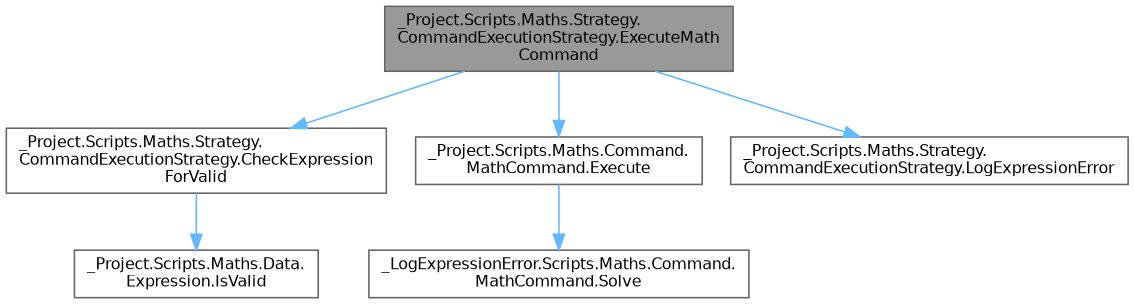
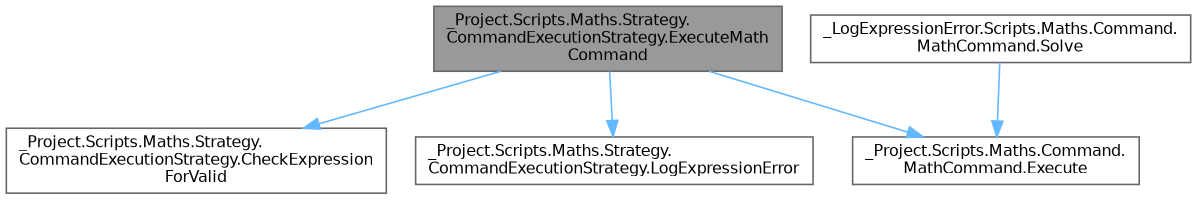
edge "_Project.Scripts.Maths.Command. MathCommand.Execute" -> "_LogExpressionError.Scripts.Maths.Command. MathCommand.Solve": reversed
node "_Project.Scripts.Maths.Data. Expression.IsValid": removed
